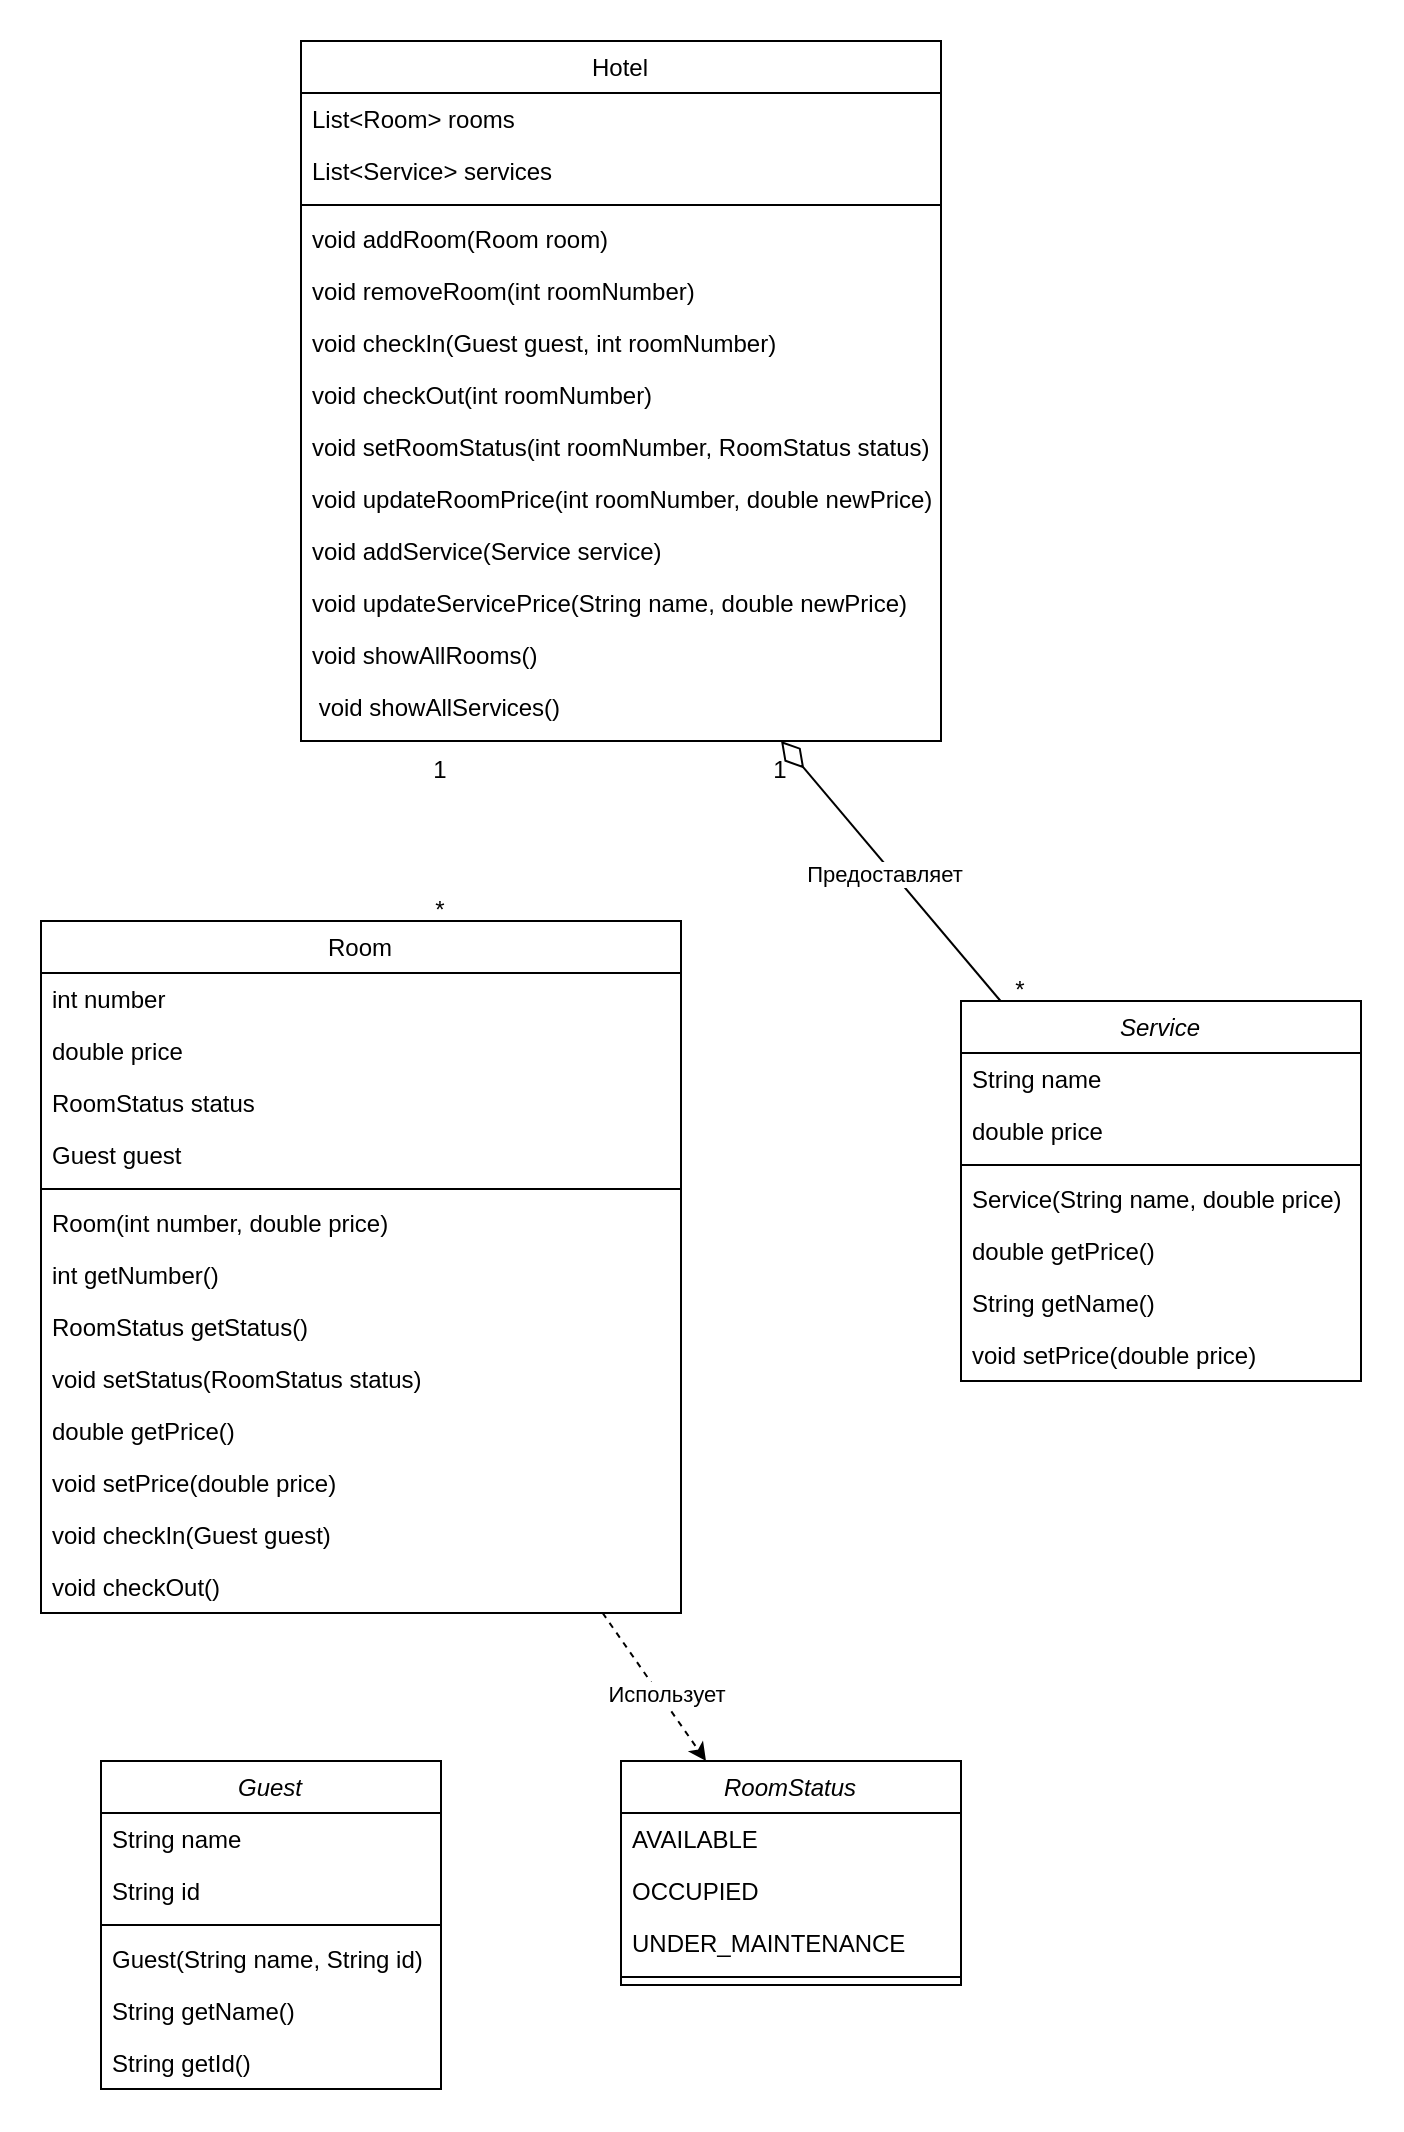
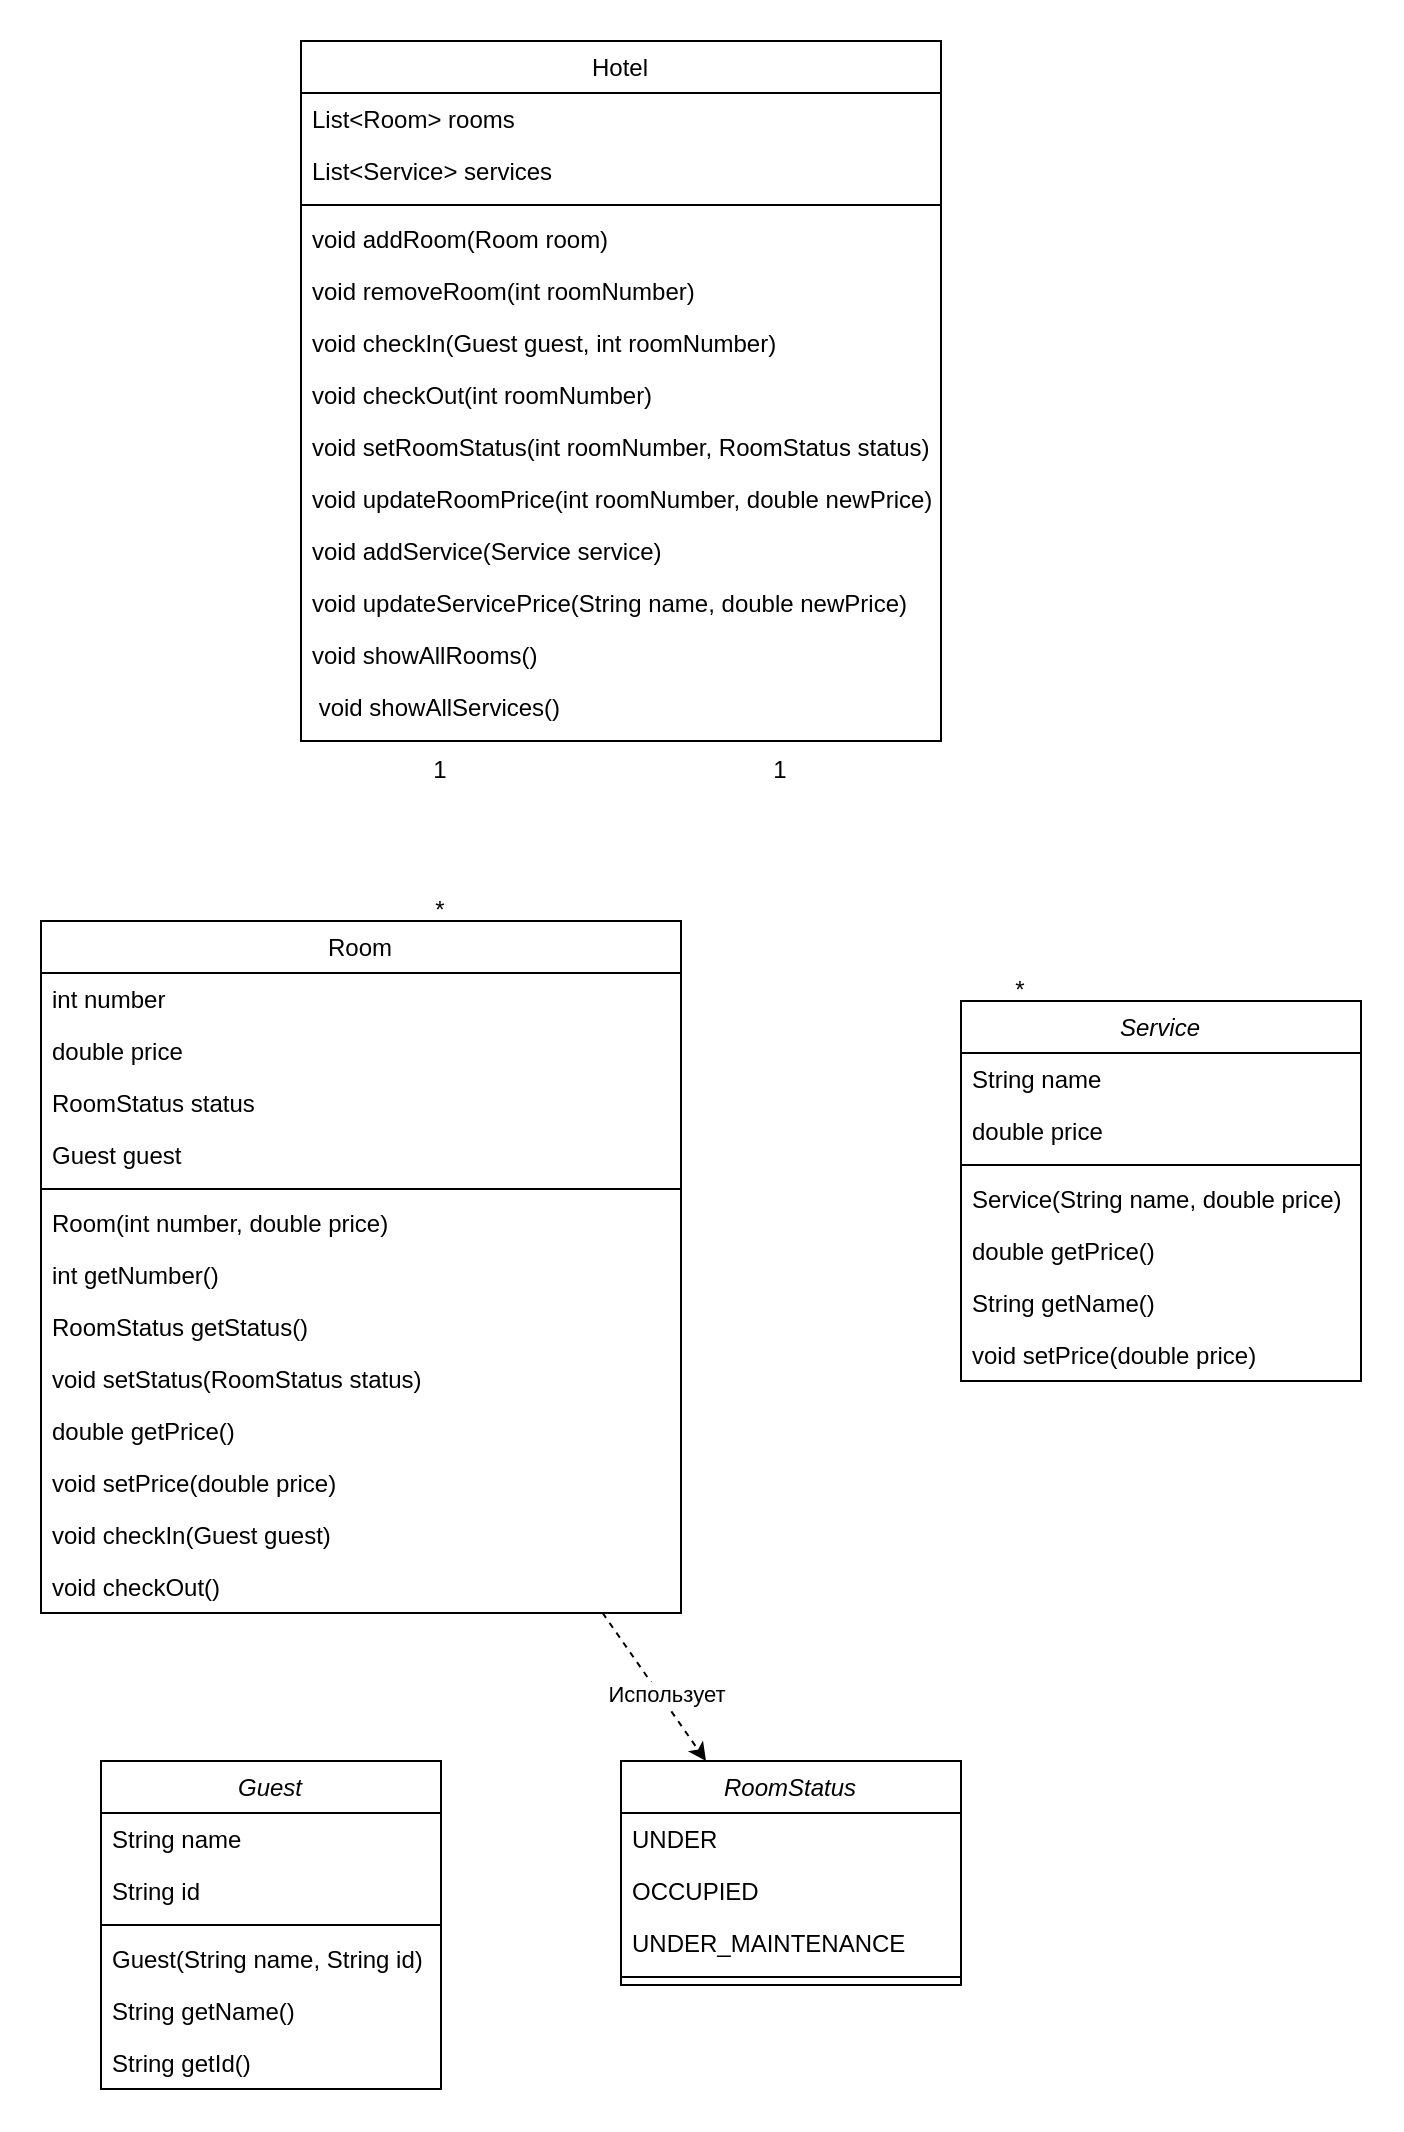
edge "Service" -> "Hotel": removed, label "Предоставляет"
node "AVAILABLE": label "AVAILABLE" -> "UNDER"
